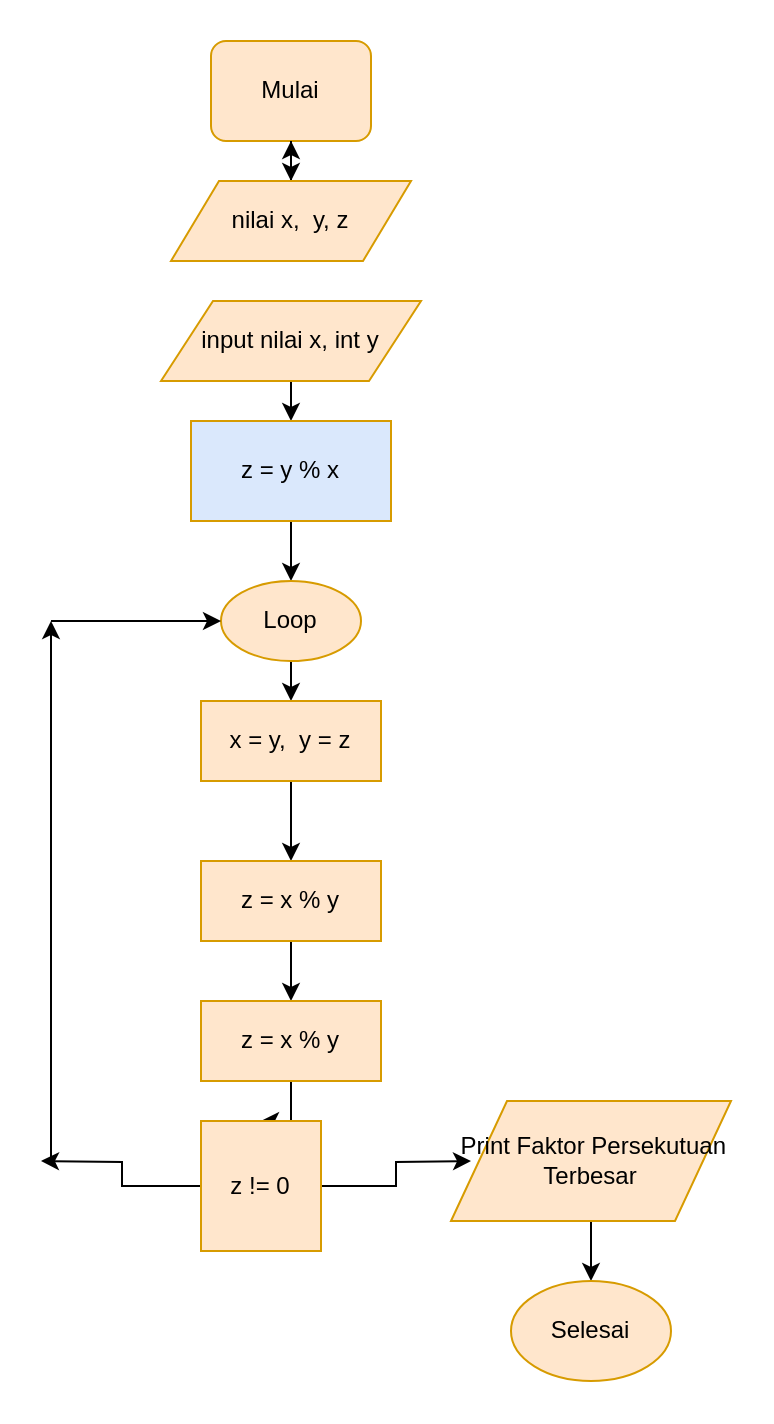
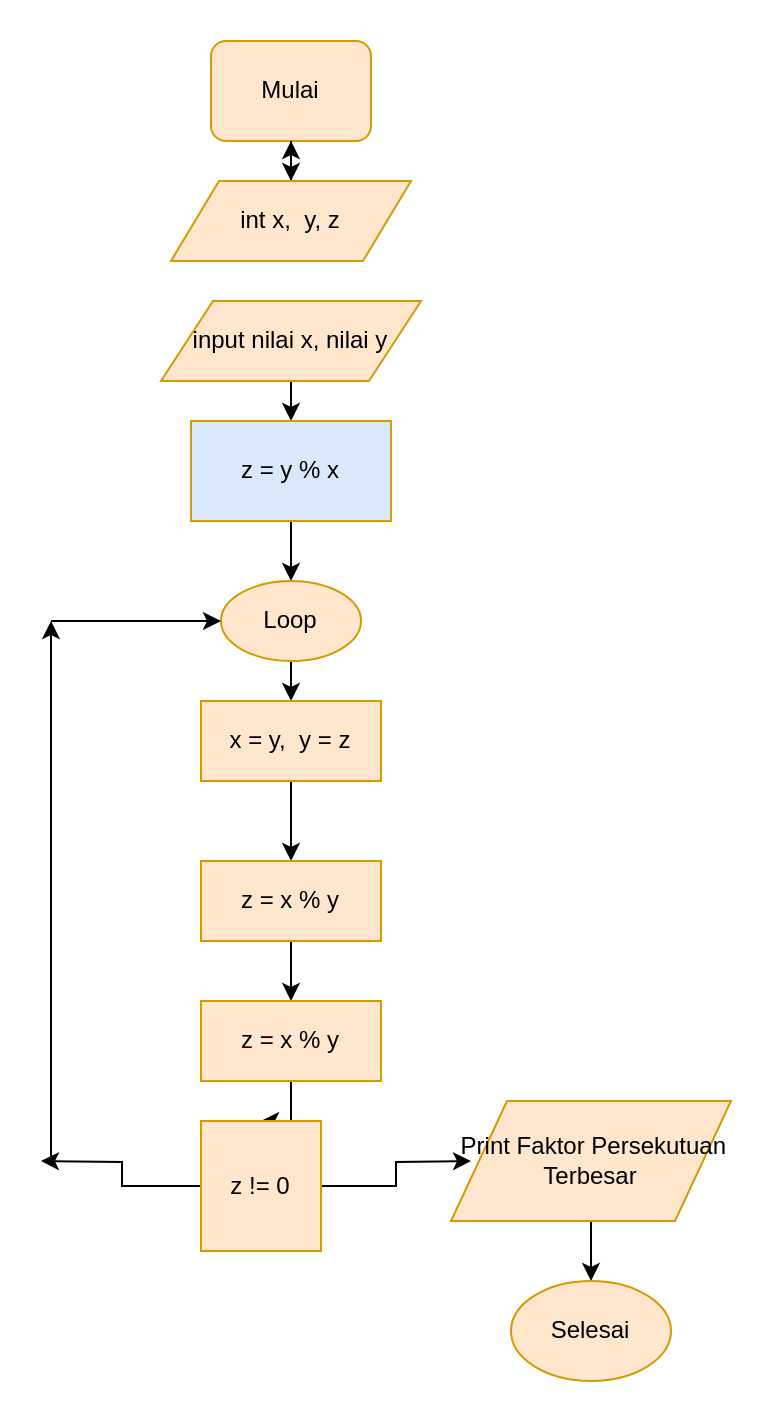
node "nilai x, y, z": label "nilai x, y, z" -> "int x, y, z"
node "input nilai x, int y": label "input nilai x, int y" -> "input nilai x, nilai y"
